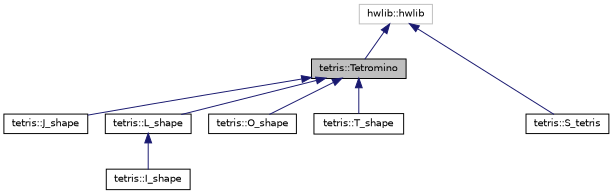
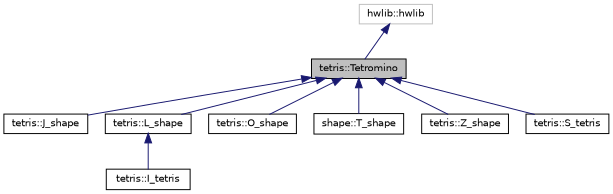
edge "tetris::S_tetris" -> "hwlib::hwlib": now "tetris::S_tetris" -> "tetris::Tetromino"
node "tetris::T_shape": label "tetris::T_shape" -> "shape::T_shape"
node "tetris::Z_shape": added
node "tetris::I_shape": label "tetris::I_shape" -> "tetris::I_tetris"
